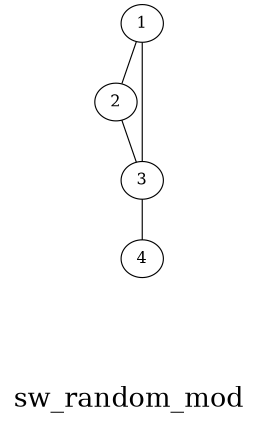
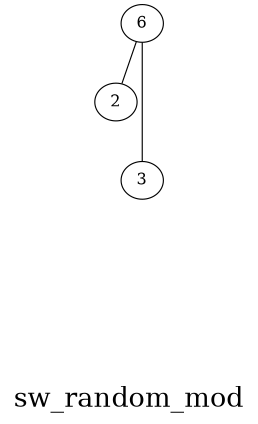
node "1": label "1" -> "6"
edge "2" -- "3": removed
node "4": removed
